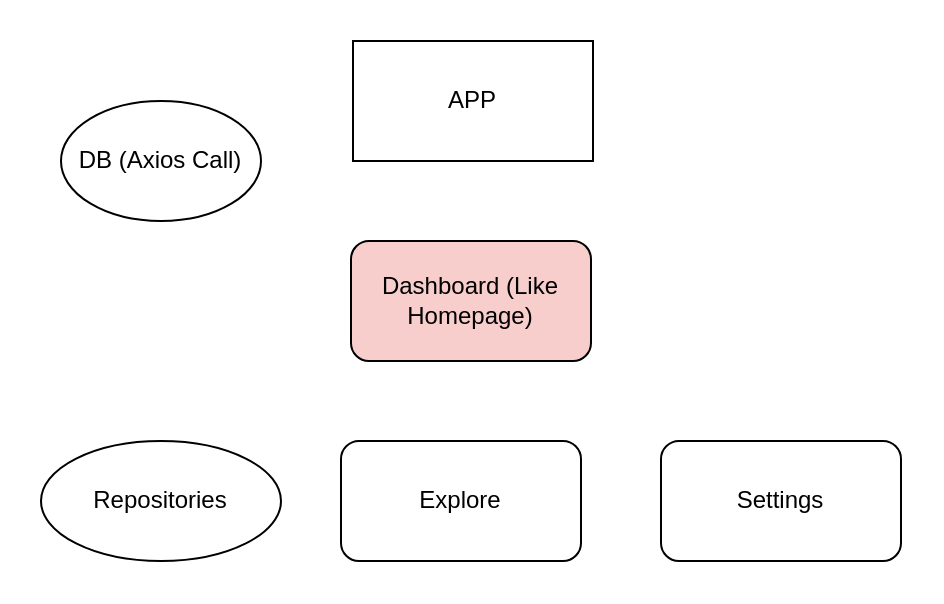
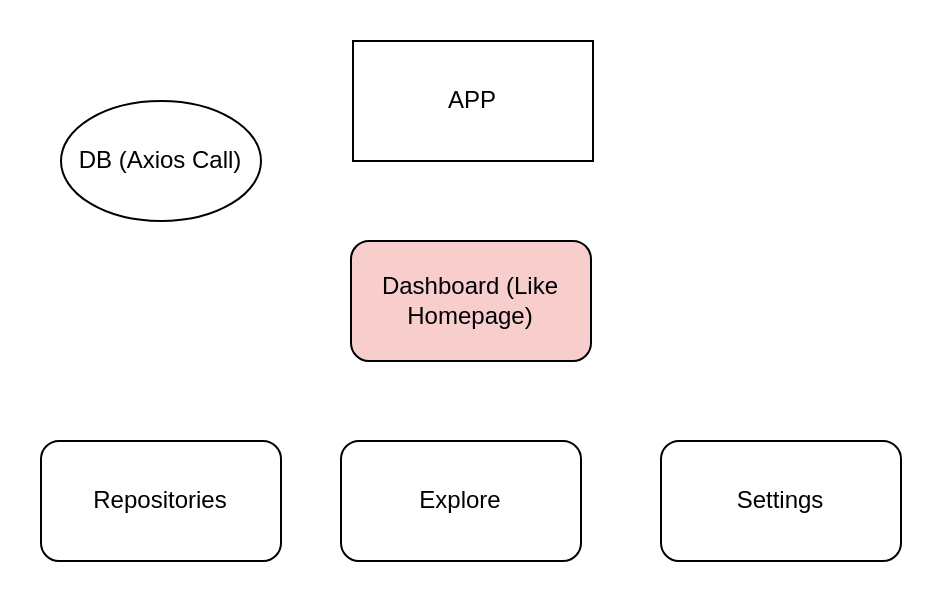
node "Repositories": shape ellipse -> rounded rectangle
